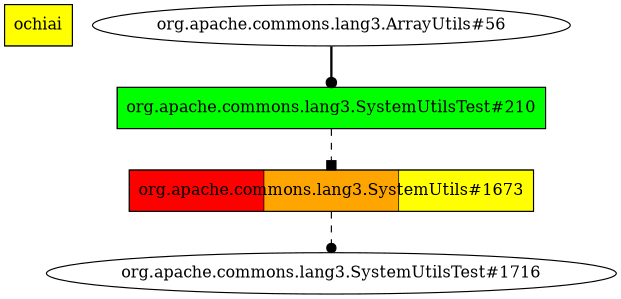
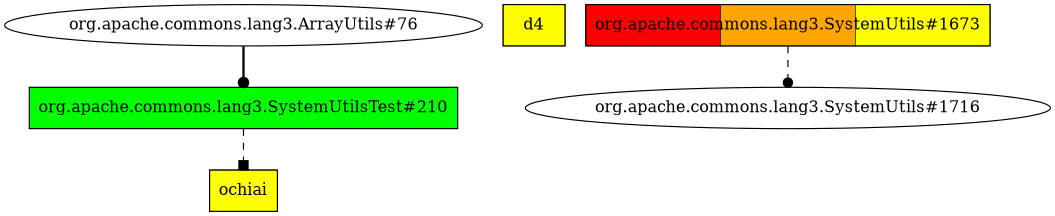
node "org.apache.commons.lang3.ArrayUtils#56": label "org.apache.commons.lang3.ArrayUtils#56" -> "org.apache.commons.lang3.ArrayUtils#76"
node "d4": added
edge "org.apache.commons.lang3.SystemUtilsTest#210" -> "org.apache.commons.lang3.SystemUtils#1673": now "org.apache.commons.lang3.SystemUtilsTest#210" -> "ochiai"
node "org.apache.commons.lang3.SystemUtilsTest#1716": label "org.apache.commons.lang3.SystemUtilsTest#1716" -> "org.apache.commons.lang3.SystemUtils#1716"
